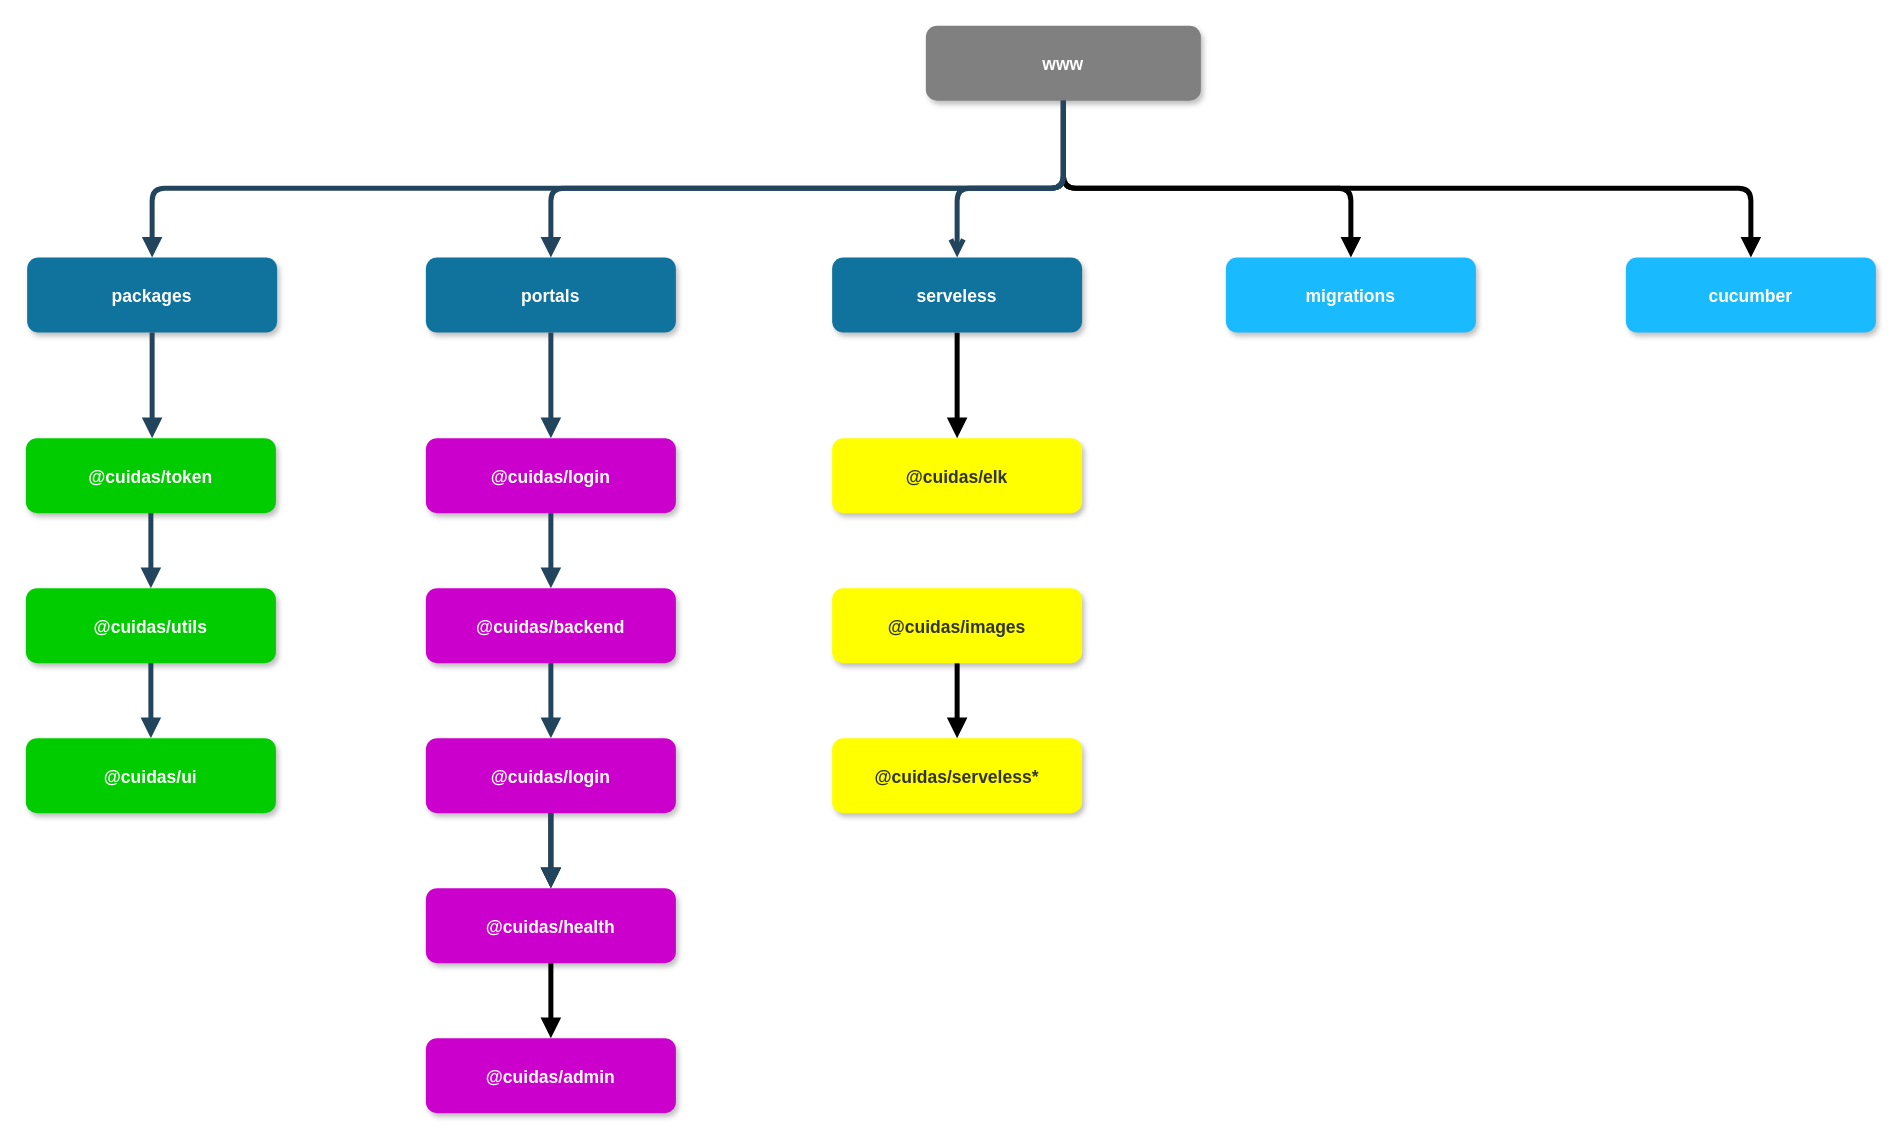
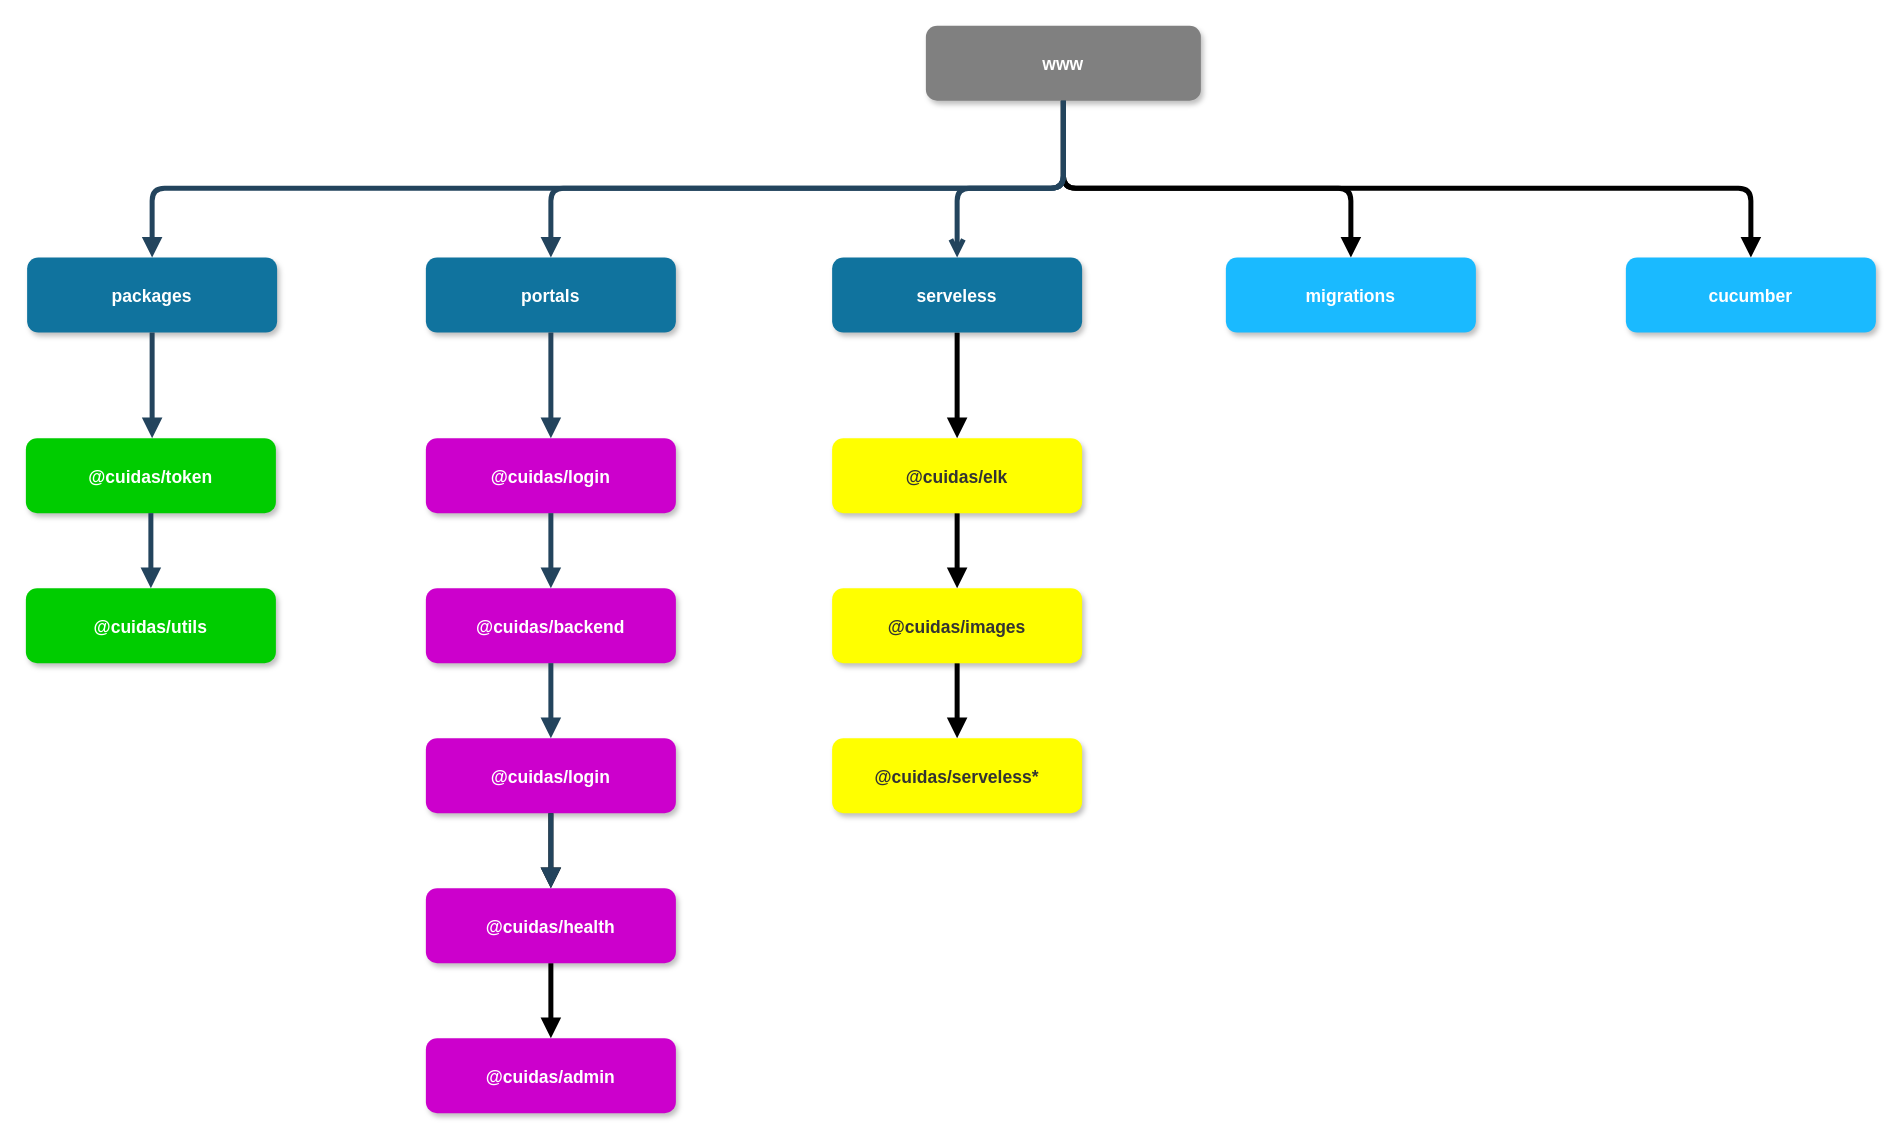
edge "@cuidas/elk" -> "@cuidas/images": added
edge "@cuidas/utils" -> "@cuidas/ui": removed
node "@cuidas/ui": removed
